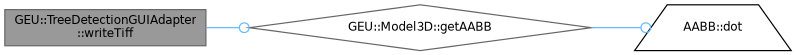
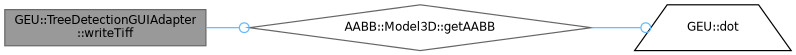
node "GEU::Model3D::getAABB": label "GEU::Model3D::getAABB" -> "AABB::Model3D::getAABB"
node "AABB::dot": label "AABB::dot" -> "GEU::dot"
